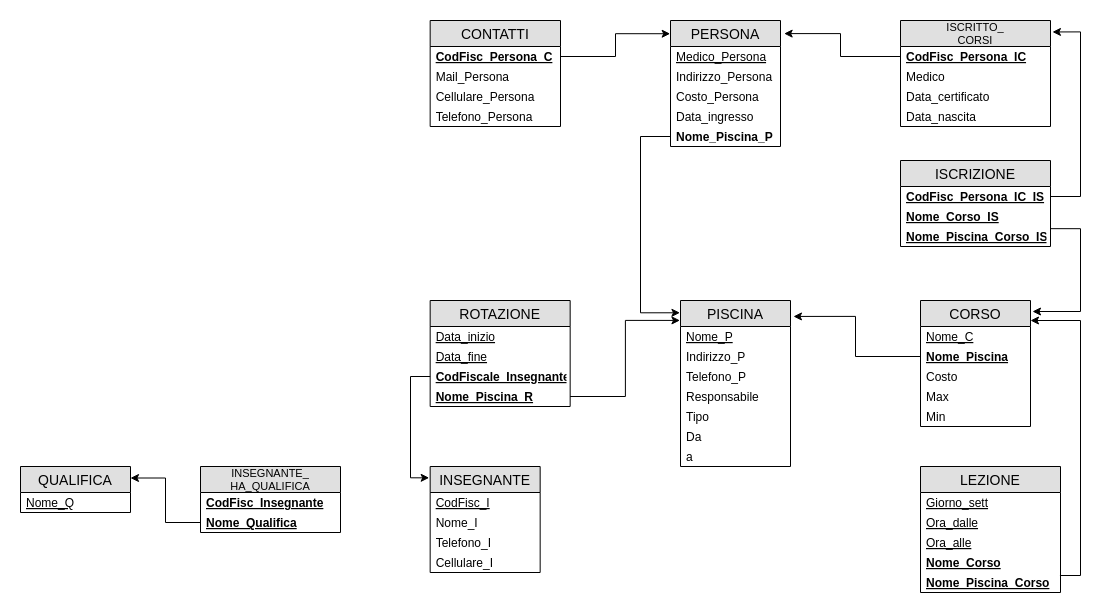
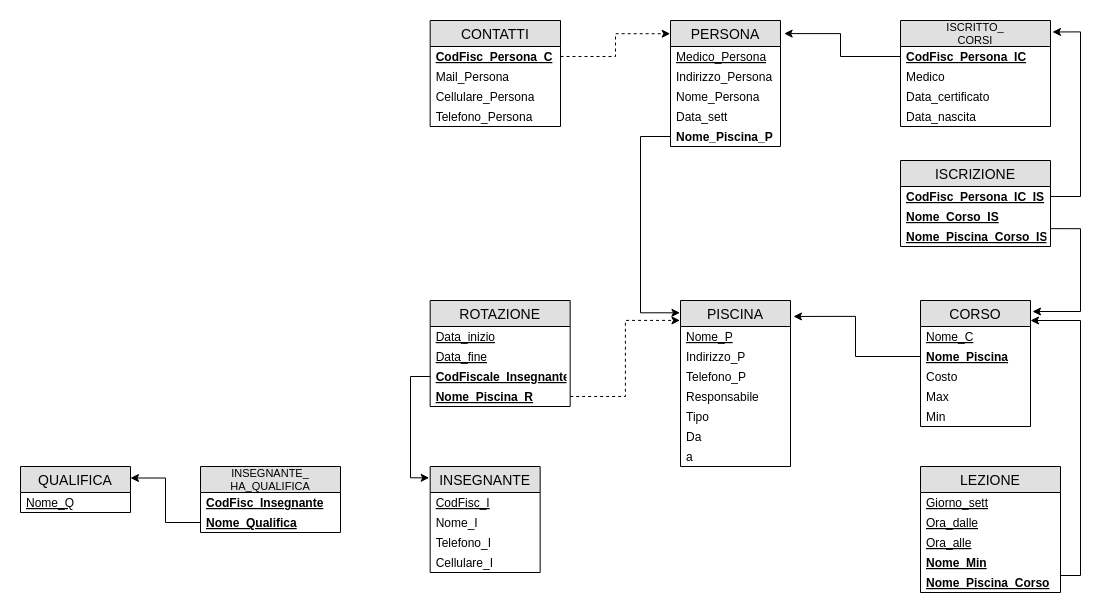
edge "CodFisc_Persona_C" -> "PERSONA": style solid -> dashed
node "Costo_Persona": label "Costo_Persona" -> "Nome_Persona"
node "Data_ingresso": label "Data_ingresso" -> "Data_sett"
edge "Nome_Piscina_R" -> "PISCINA": style solid -> dashed
node "Nome_Corso": label "Nome_Corso" -> "Nome_Min"
